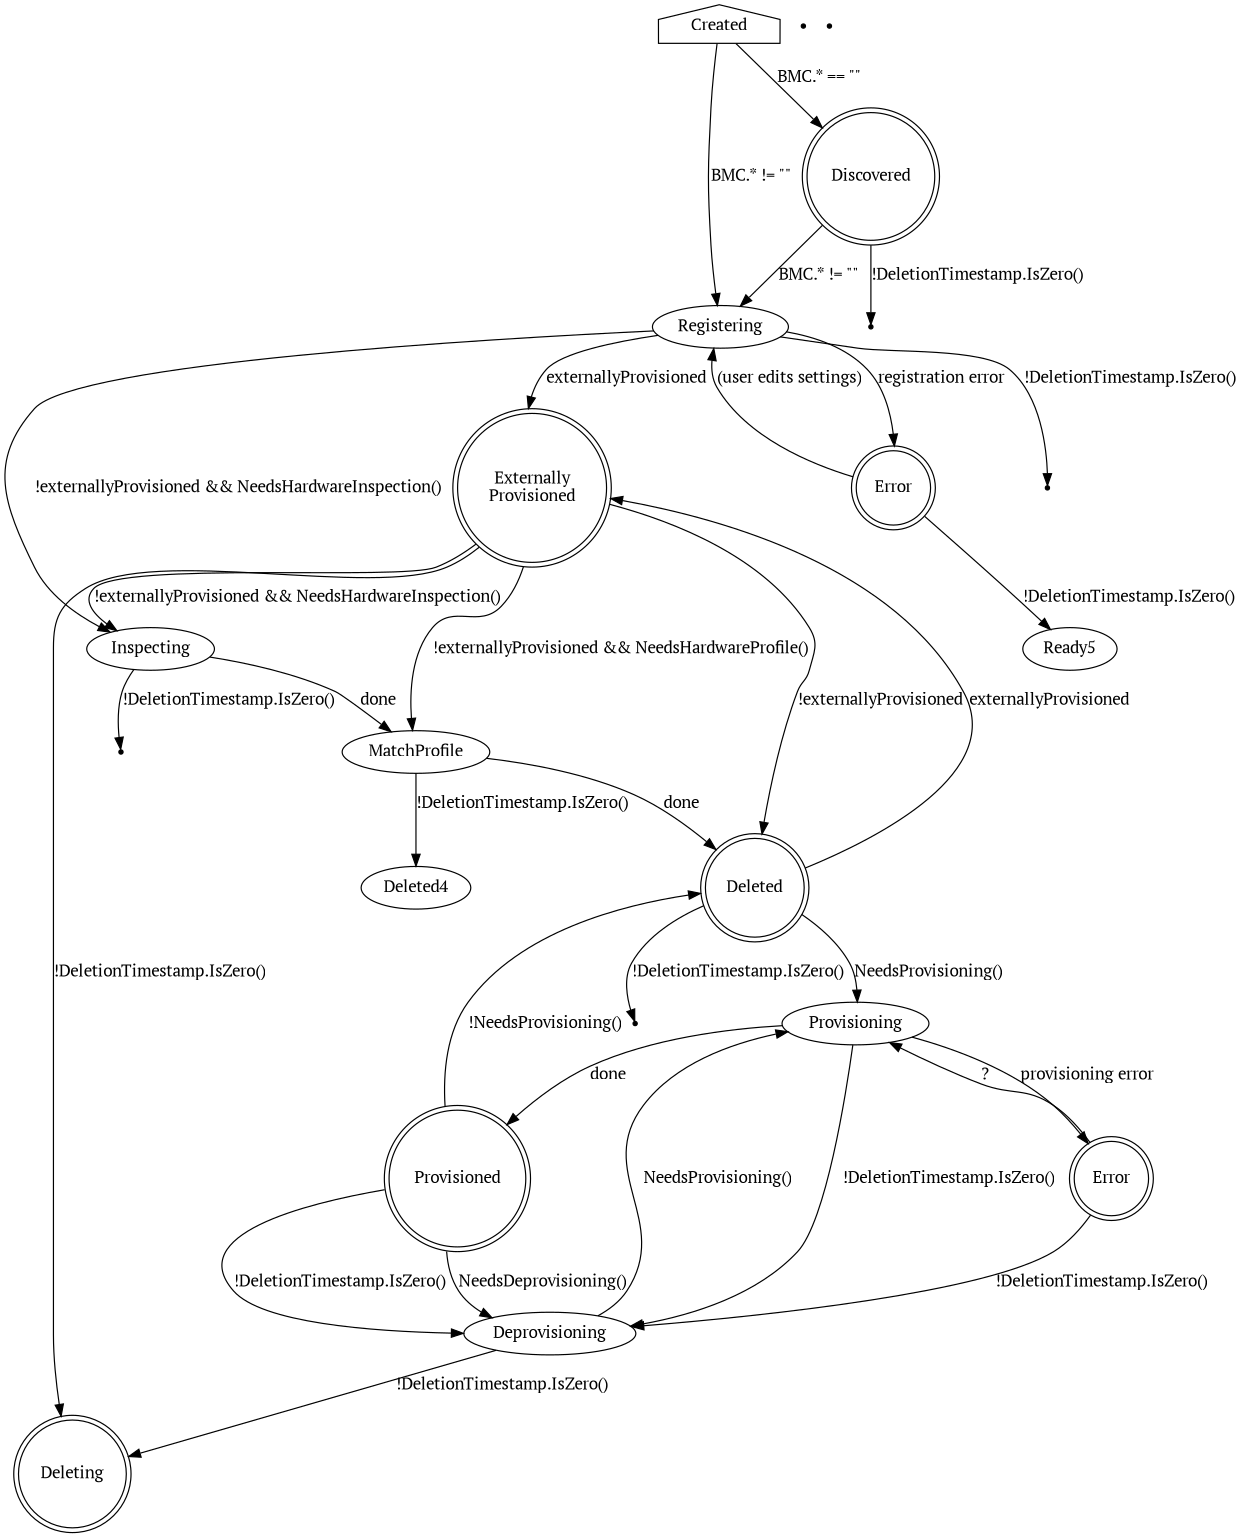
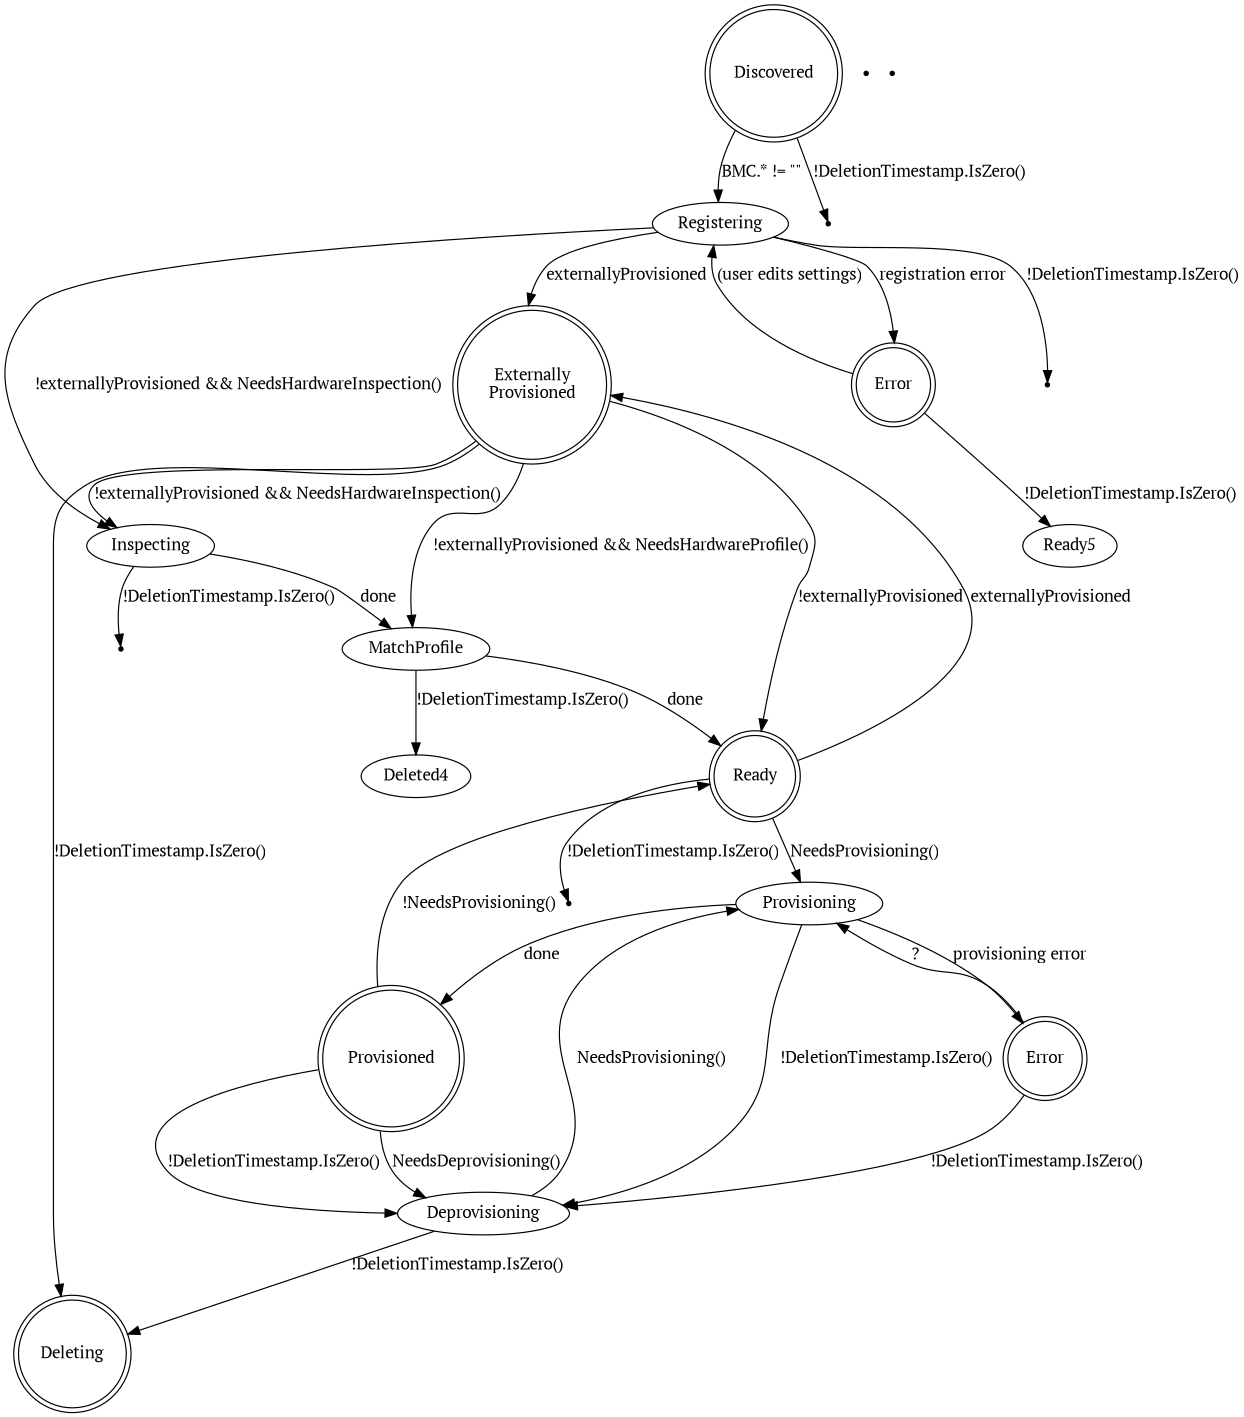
node "Created": removed
node "Deleted": label "Deleted" -> "Ready"
